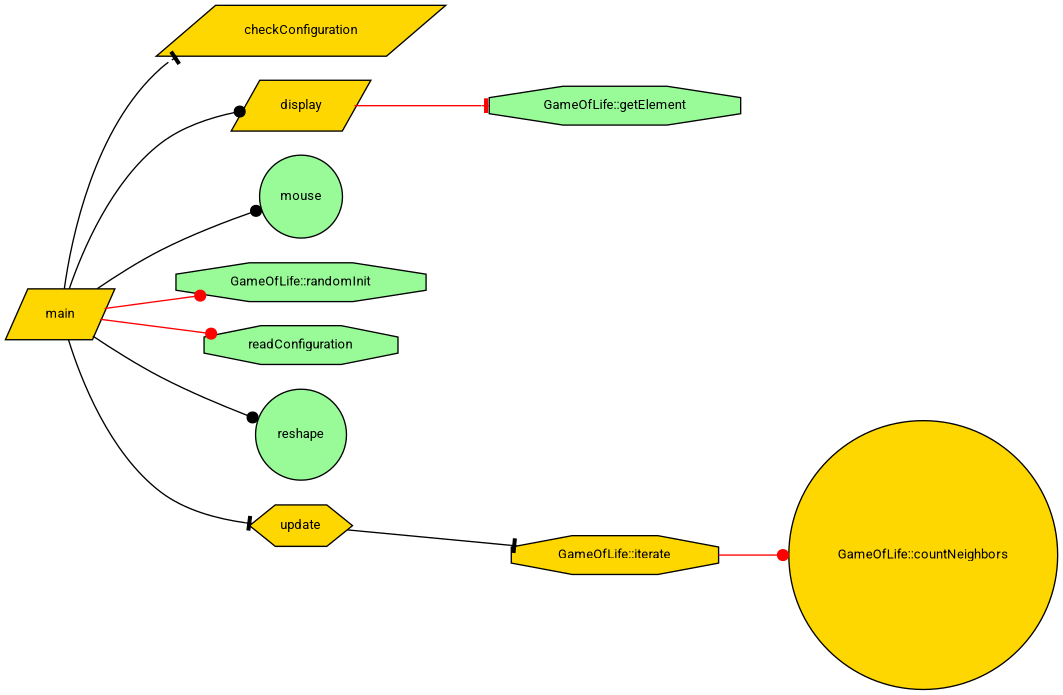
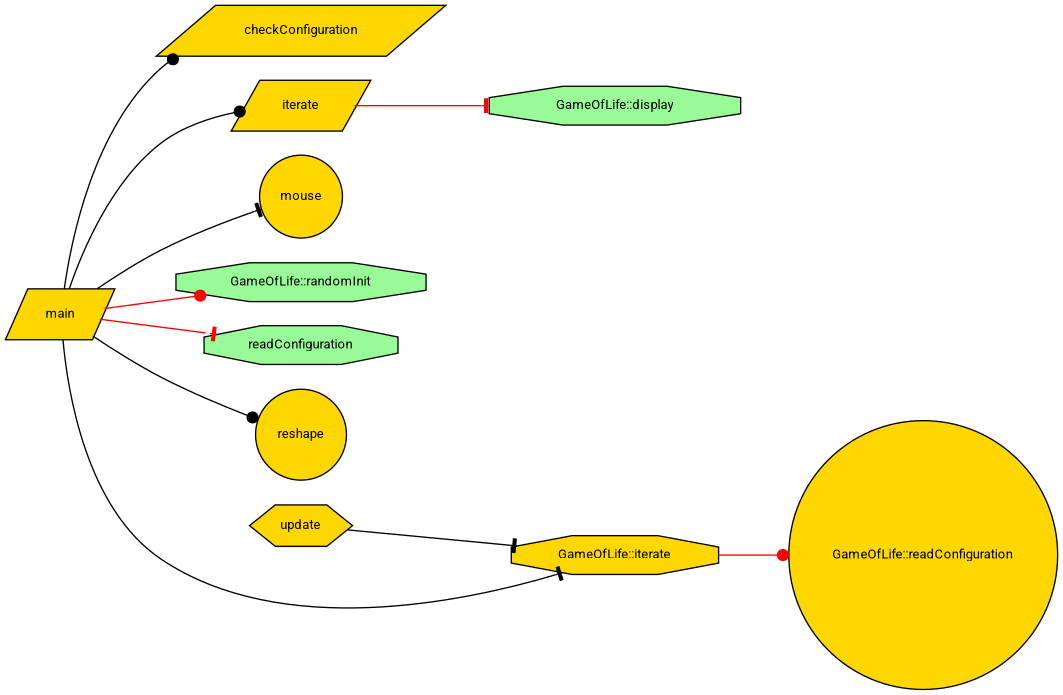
node "display": label "display" -> "iterate"
node "GameOfLife::getElement": label "GameOfLife::getElement" -> "GameOfLife::display"
edge "main" -> "checkConfiguration": arrowhead tee -> dot
node "mouse": fillcolor palegreen -> gold
edge "main" -> "mouse": arrowhead dot -> tee
edge "main" -> "readConfiguration": arrowhead dot -> tee
node "reshape": fillcolor palegreen -> gold
edge "main" -> "update": now "main" -> "GameOfLife::iterate"
node "GameOfLife::countNeighbors": label "GameOfLife::countNeighbors" -> "GameOfLife::readConfiguration"
